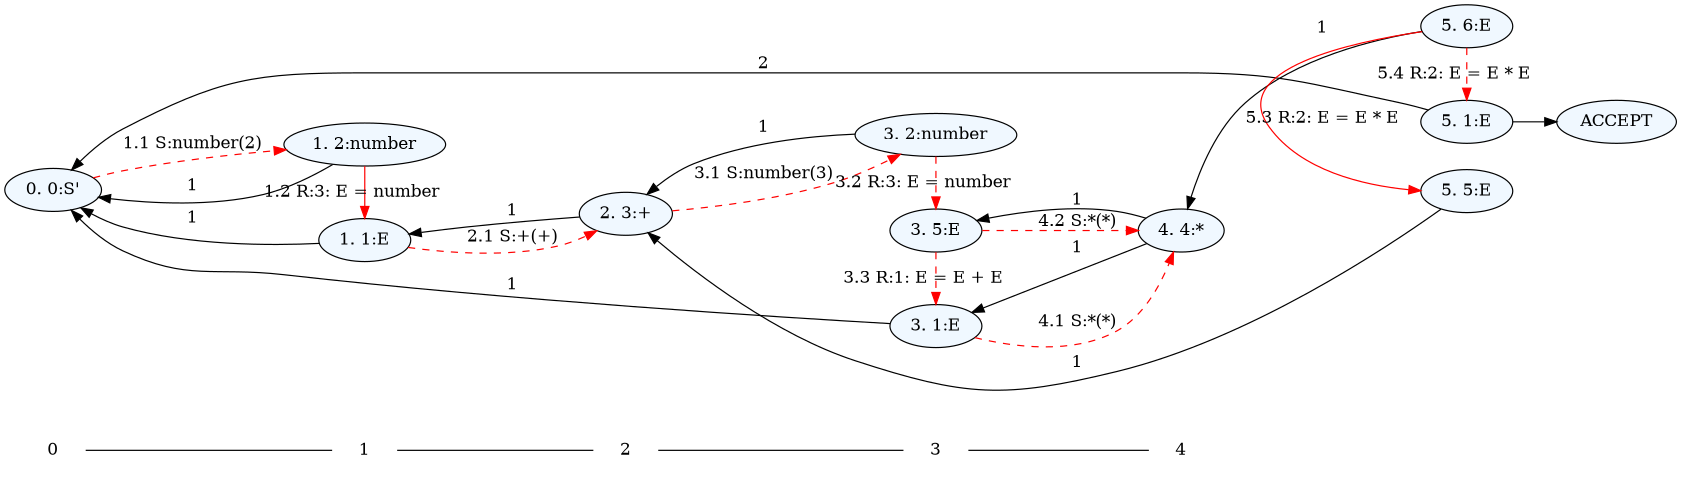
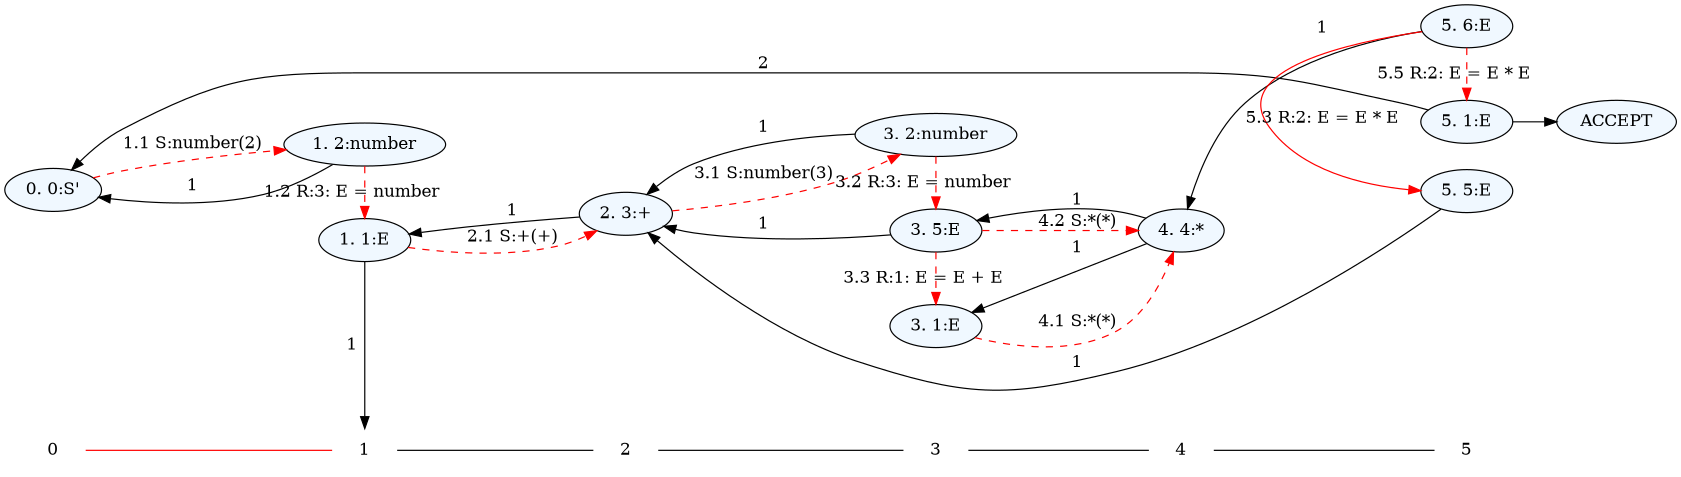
edge "5. 6:E" -- "5. 1:E": label "5.4 R:2: E = E * E" -> "5.5 R:2: E = E * E"
edge "1. 2:number" -- "1. 1:E": style solid -> dashed
edge "2. 3:+" -- "3. 5:E": added, label "1"
edge "0. 0:S'" -- "1. 1:E": now "1" -- "1. 1:E"
edge "0. 0:S'" -- "3. 1:E": removed, label "1"
edge "0" -- "1": color black -> red
node "5": added
